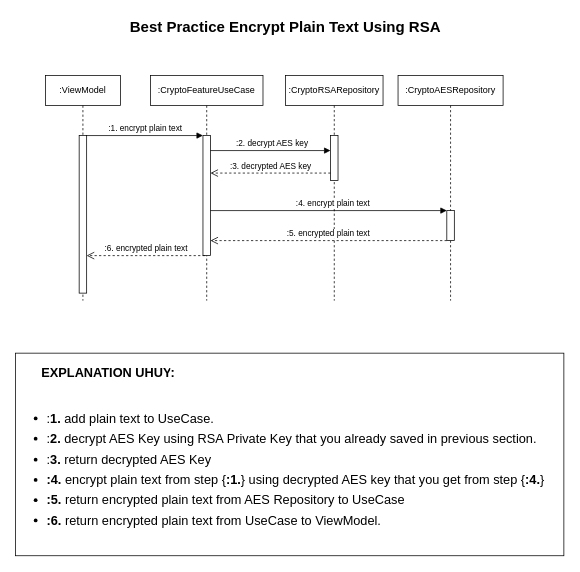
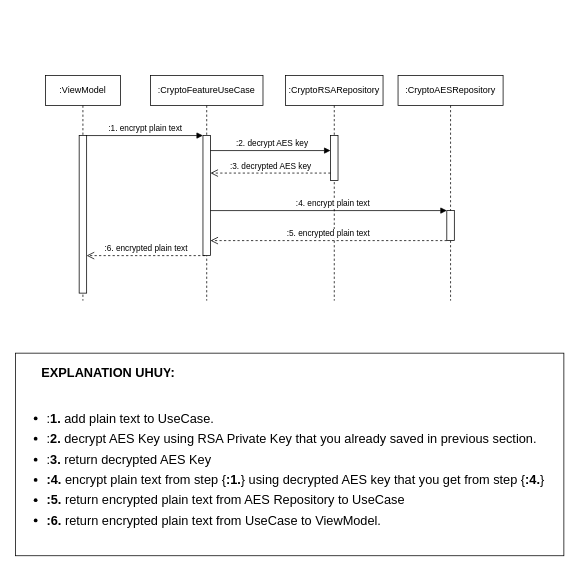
node "Best Practice Encrypt Plain Text Using RSA": removed
